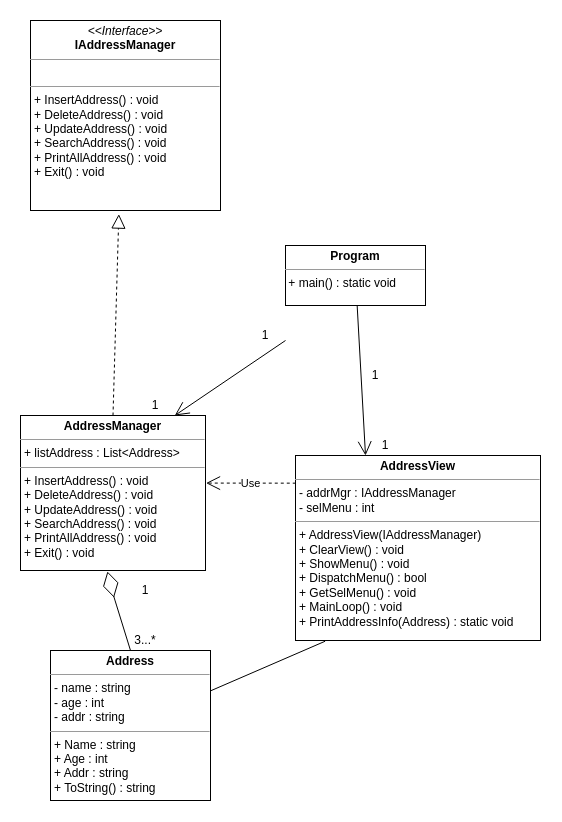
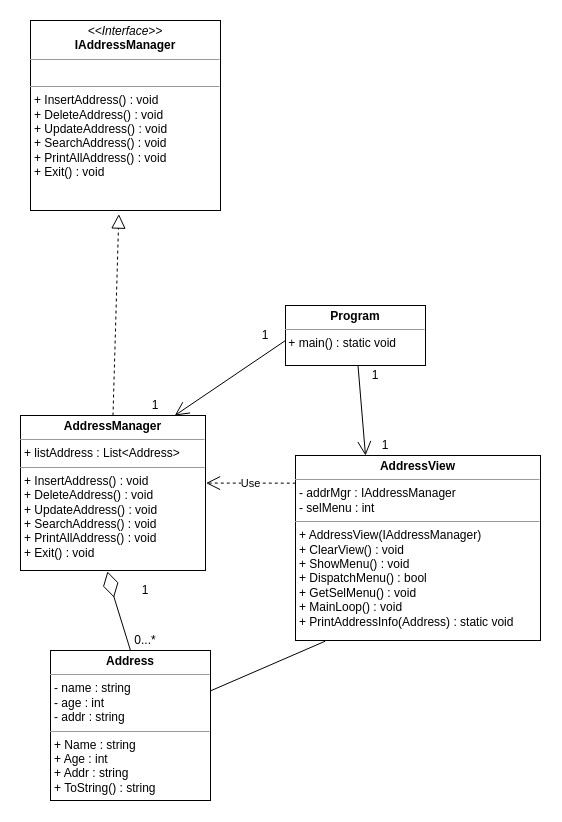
node "Program + main() : static void": moved (356, 276) -> (356, 336)
node "3...*": label "3...*" -> "0...*"
